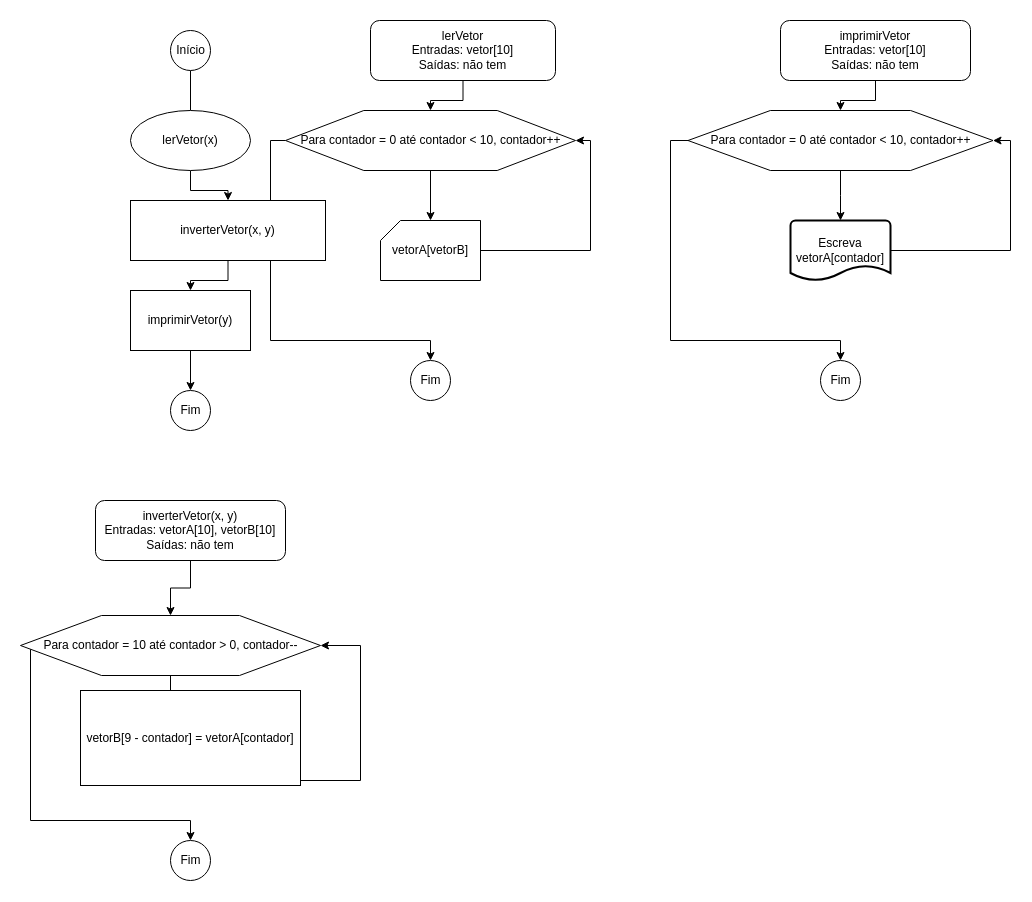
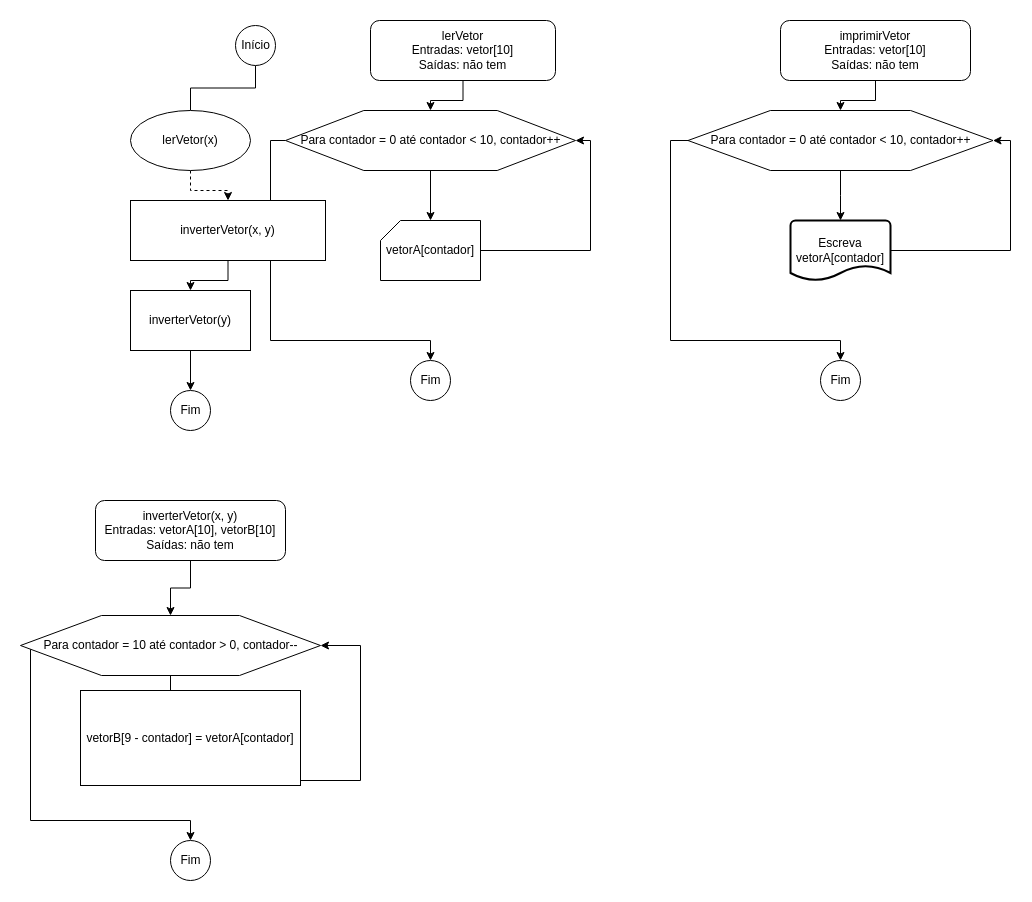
node "Início": moved (191, 51) -> (256, 46)
edge "lerVetor(x)" -> "inverterVetor(x, y)": style solid -> dashed
node "vetorA[vetorB]": label "vetorA[vetorB]" -> "vetorA[contador]"
node "imprimirVetor(y)": label "imprimirVetor(y)" -> "inverterVetor(y)"
